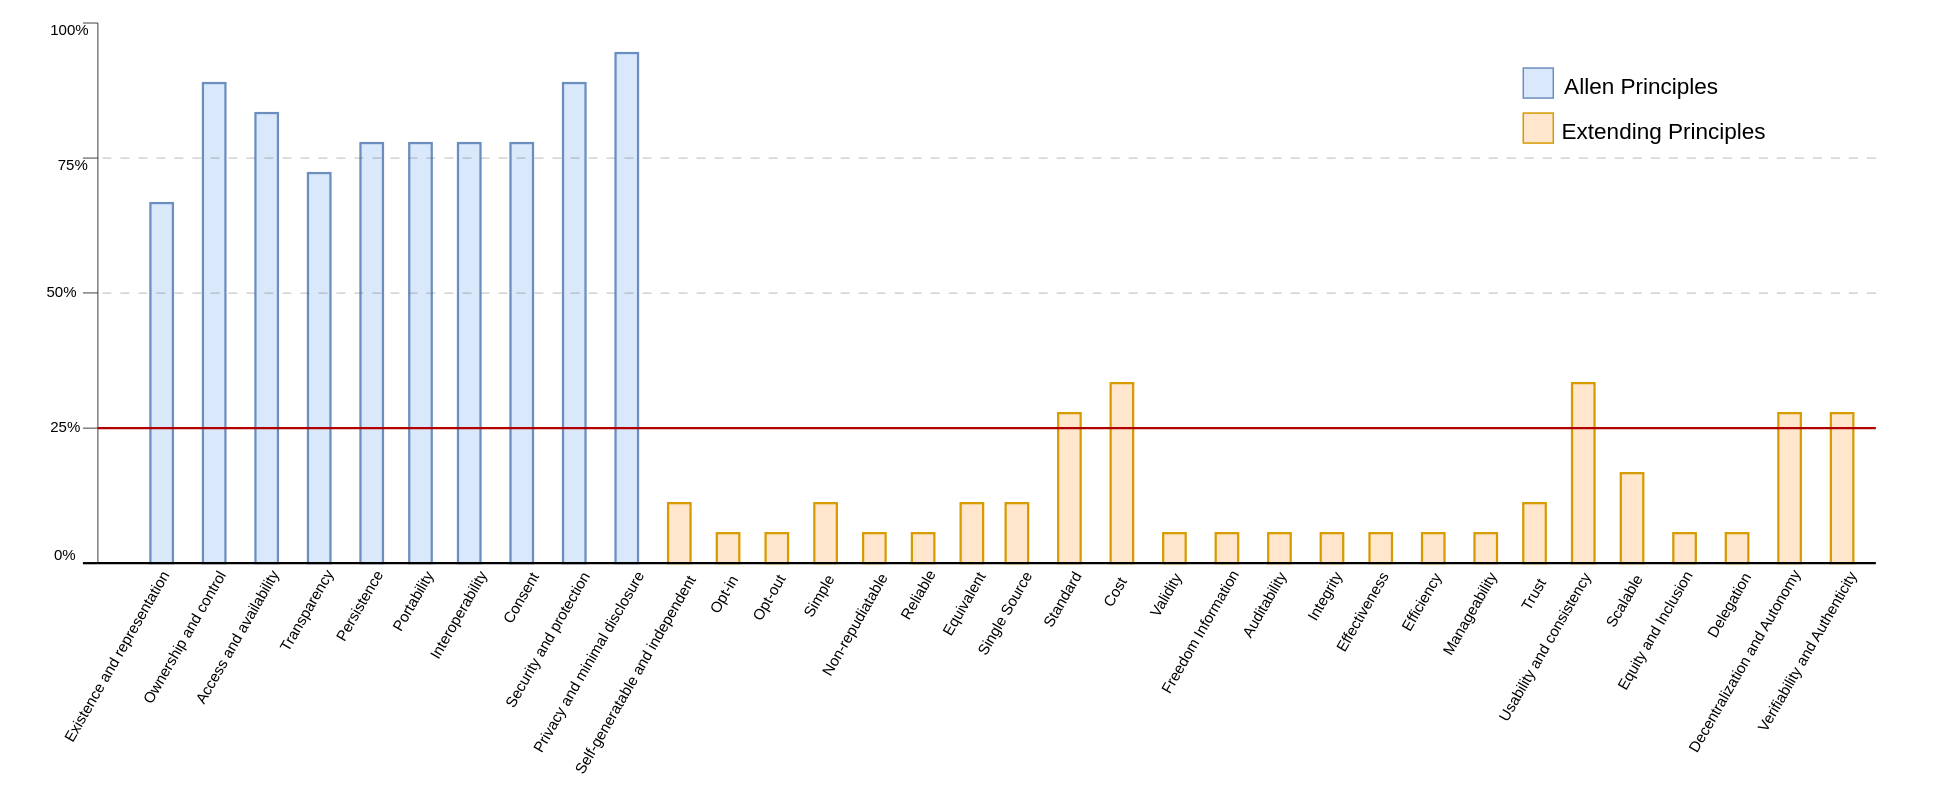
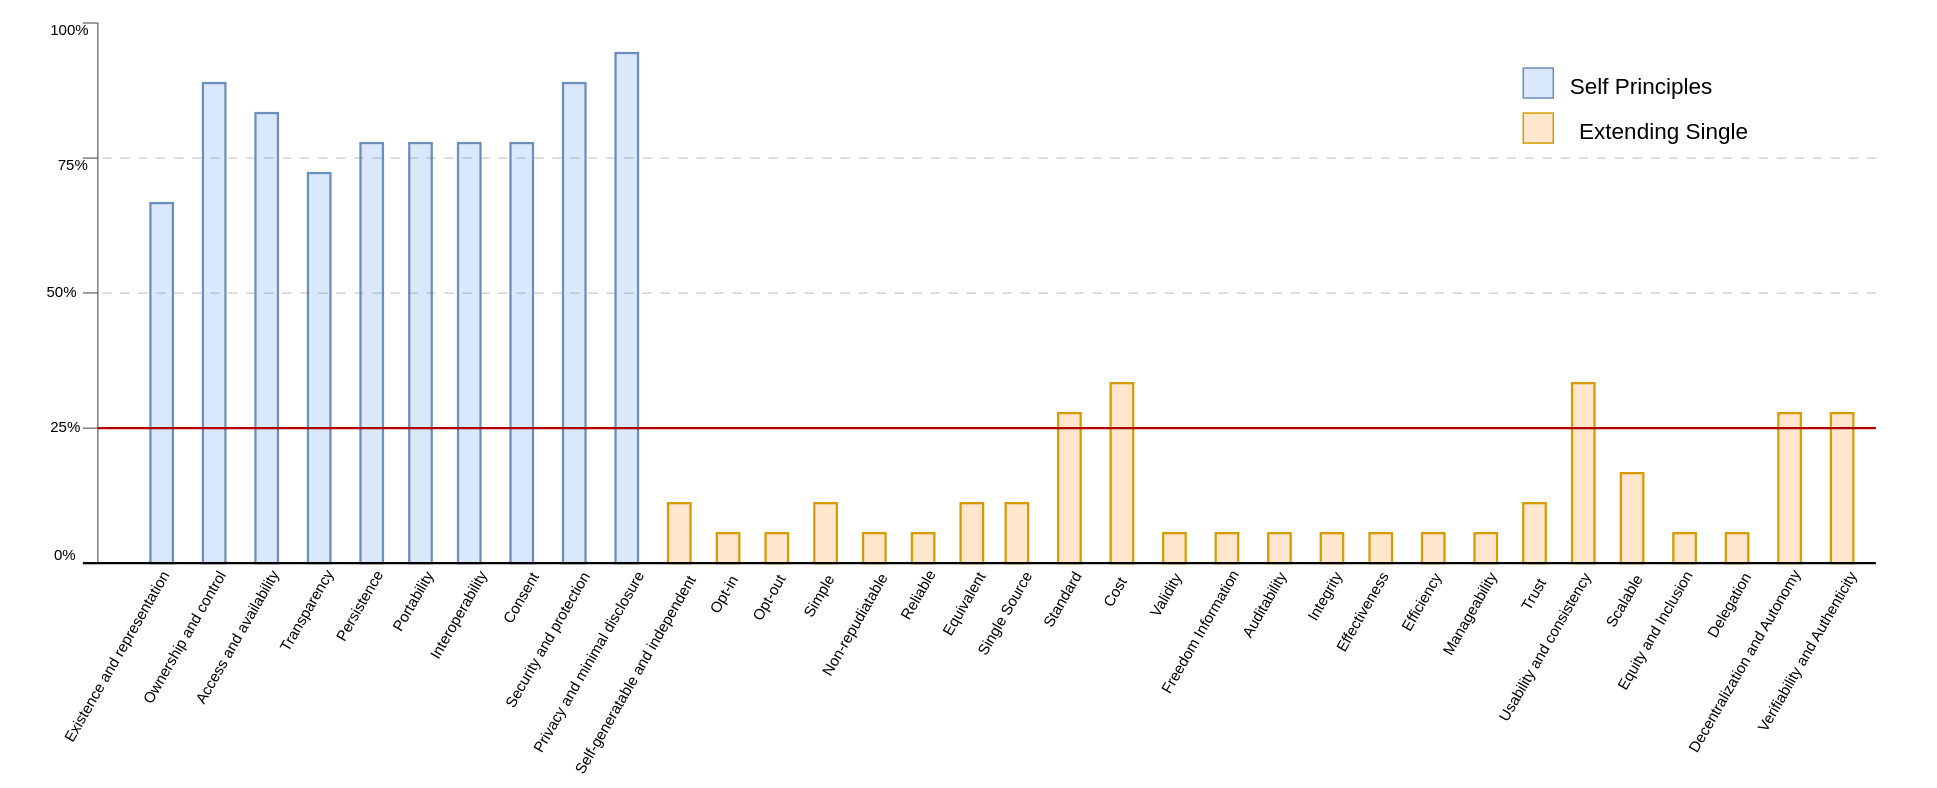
node "Allen Principles": label "Allen Principles" -> "Self Principles"
node "Extending Principles": label "Extending Principles" -> "Extending Single"
